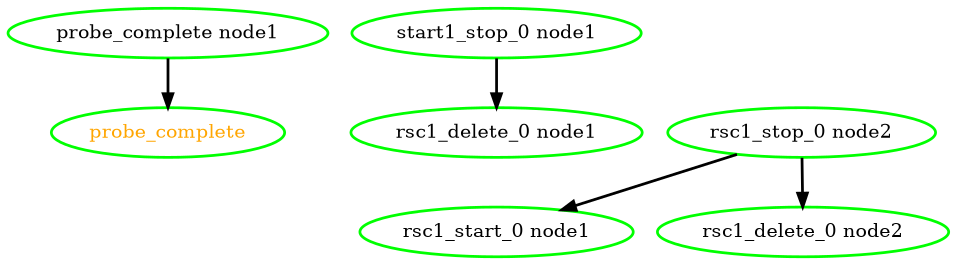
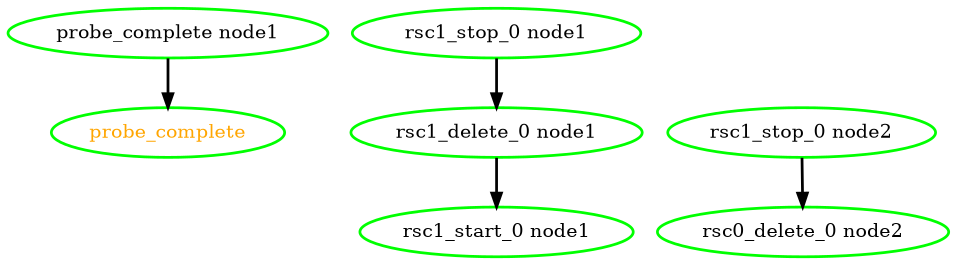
node "start1_stop_0 node1": label "start1_stop_0 node1" -> "rsc1_stop_0 node1"
edge "rsc1_stop_0 node2" -> "rsc1_start_0 node1": now "rsc1_delete_0 node1" -> "rsc1_start_0 node1"
node "rsc1_delete_0 node2": label "rsc1_delete_0 node2" -> "rsc0_delete_0 node2"
